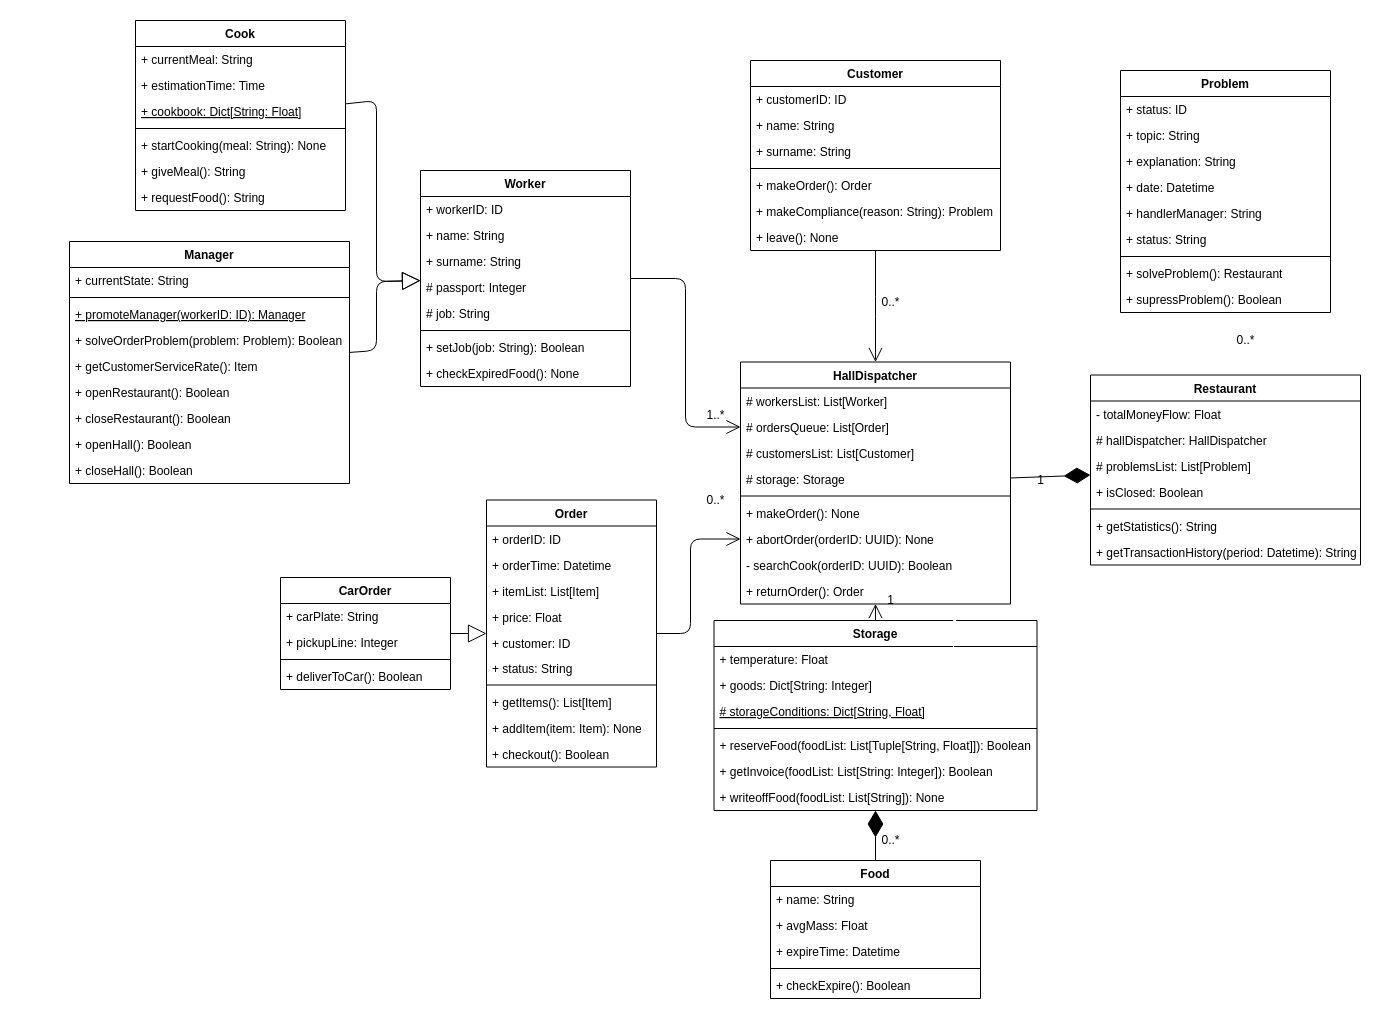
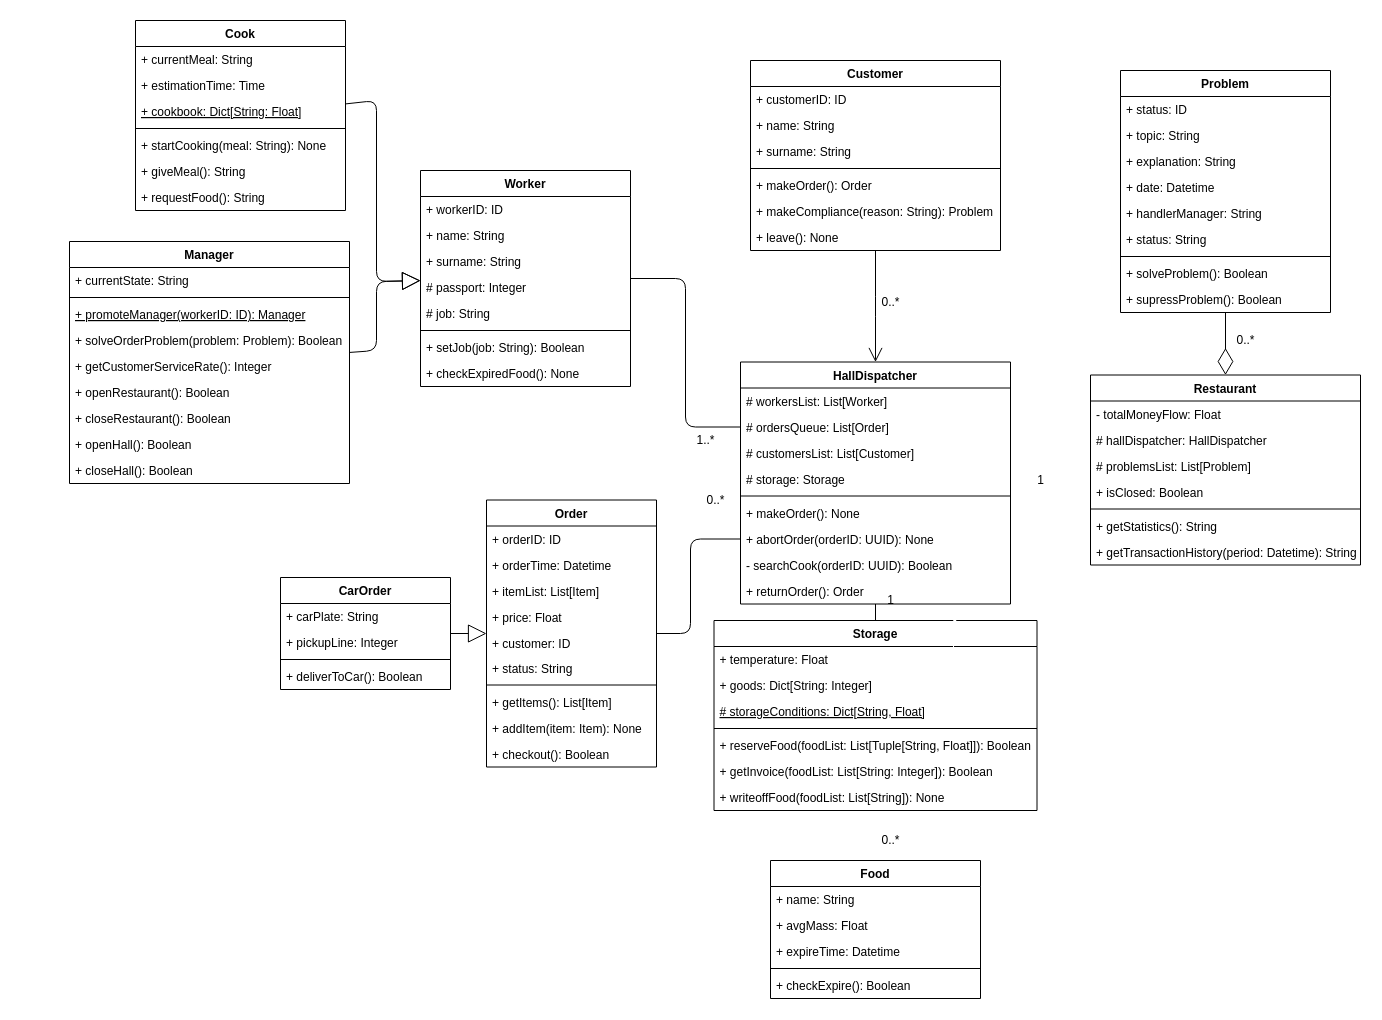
node "+ solveProblem(): Restaurant": label "+ solveProblem(): Restaurant" -> "+ solveProblem(): Boolean"
edge "Problem" -> "Restaurant": added
node "+ getCustomerServiceRate(): Item": label "+ getCustomerServiceRate(): Item" -> "+ getCustomerServiceRate(): Integer"
node "1..*": moved (716, 416) -> (706, 441)
edge "Worker" -> "# ordersQueue: List[Order]": arrowhead open -> none
edge "HallDispatcher" -> "Restaurant": removed
edge "Order" -> "+ abortOrder(orderID: UUID): None": arrowhead open -> none
edge "Storage" -> "HallDispatcher": arrowhead open -> none
edge "Food" -> "Storage": removed
